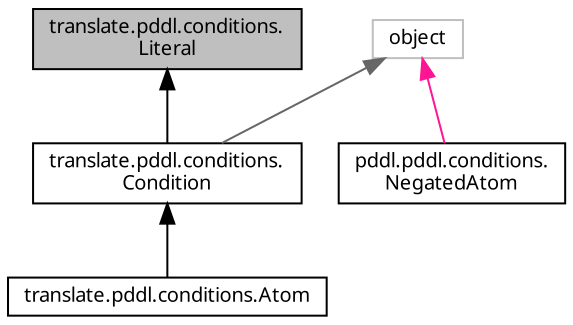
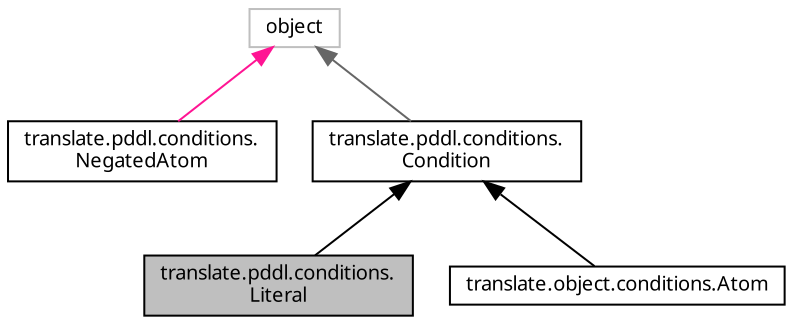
edge "translate.pddl.conditions. Condition" -> "translate.pddl.conditions. Literal": reversed
node "pddl.pddl.conditions. NegatedAtom": label "pddl.pddl.conditions. NegatedAtom" -> "translate.pddl.conditions. NegatedAtom"
node "translate.pddl.conditions.Atom": label "translate.pddl.conditions.Atom" -> "translate.object.conditions.Atom"
